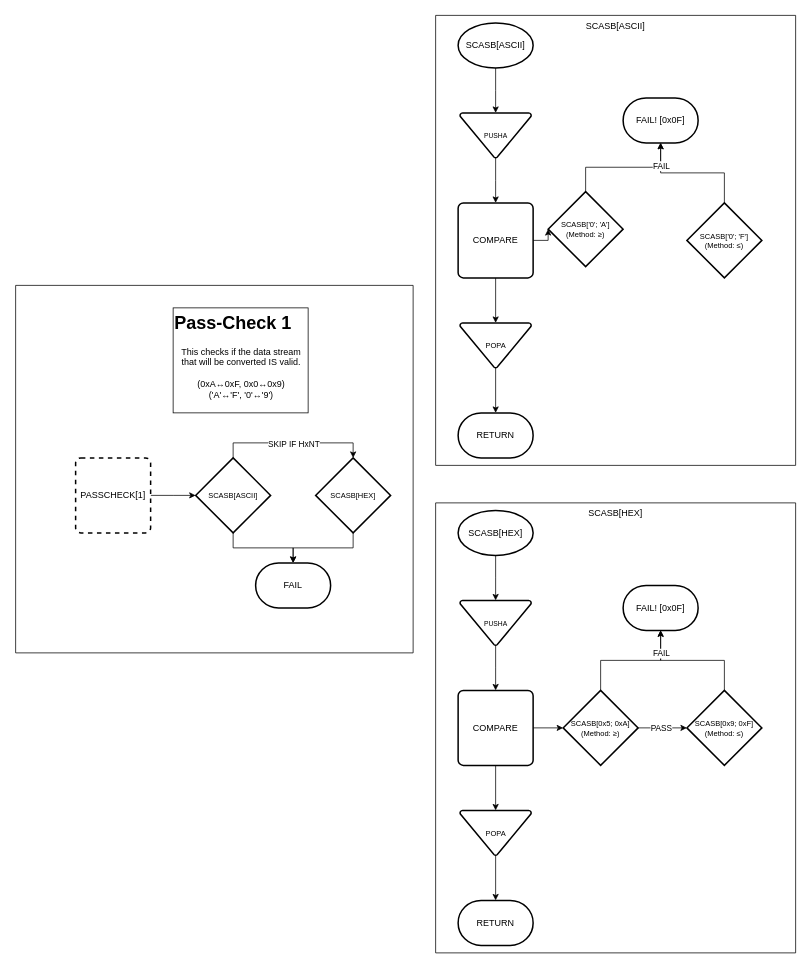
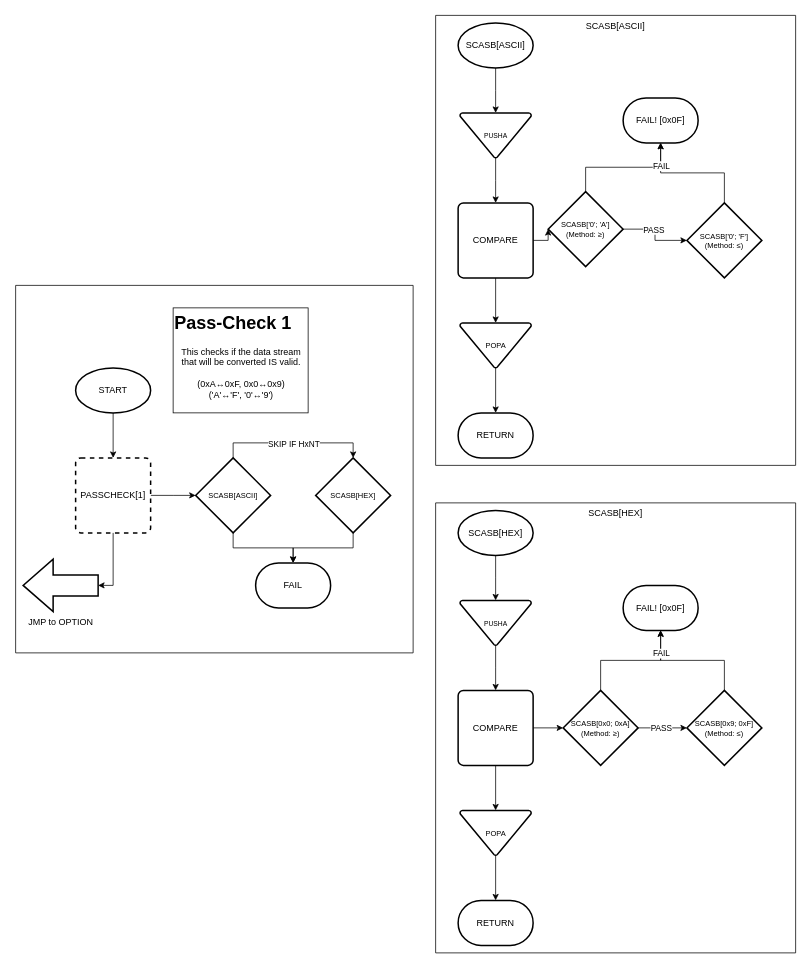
edge "SCASB['0'; 'A'] (Method: ≥)" -> "SCASB['0'; 'F'] (Method: ≤)": added, label "PASS"
node "START": added
edge "START" -> "PASSCHECK[1]": added
node "JMP to OPTION": added
edge "PASSCHECK[1]" -> "JMP to OPTION": added
node "SCASB[0x5; 0xA] (Method: ≥)": label "SCASB[0x5; 0xA] (Method: ≥)" -> "SCASB[0x0; 0xA] (Method: ≥)"
